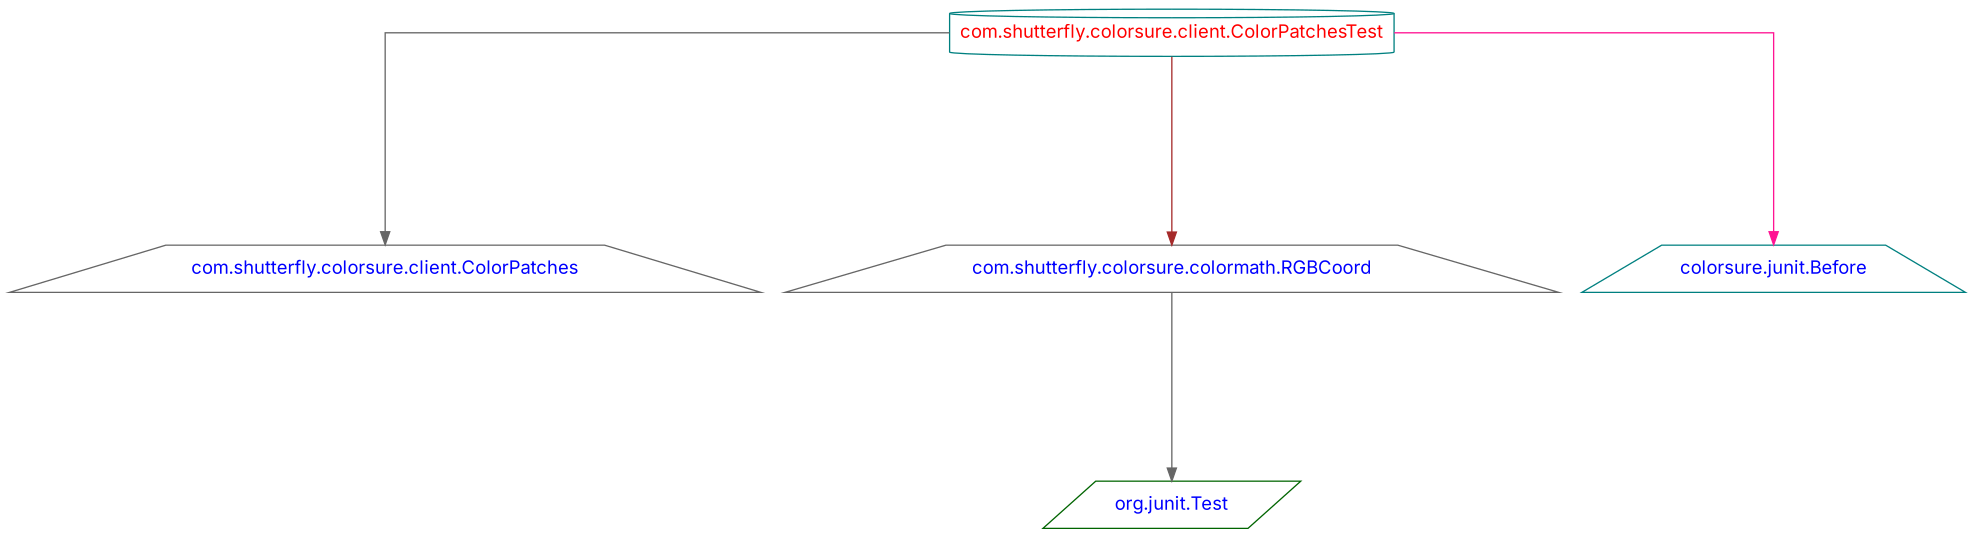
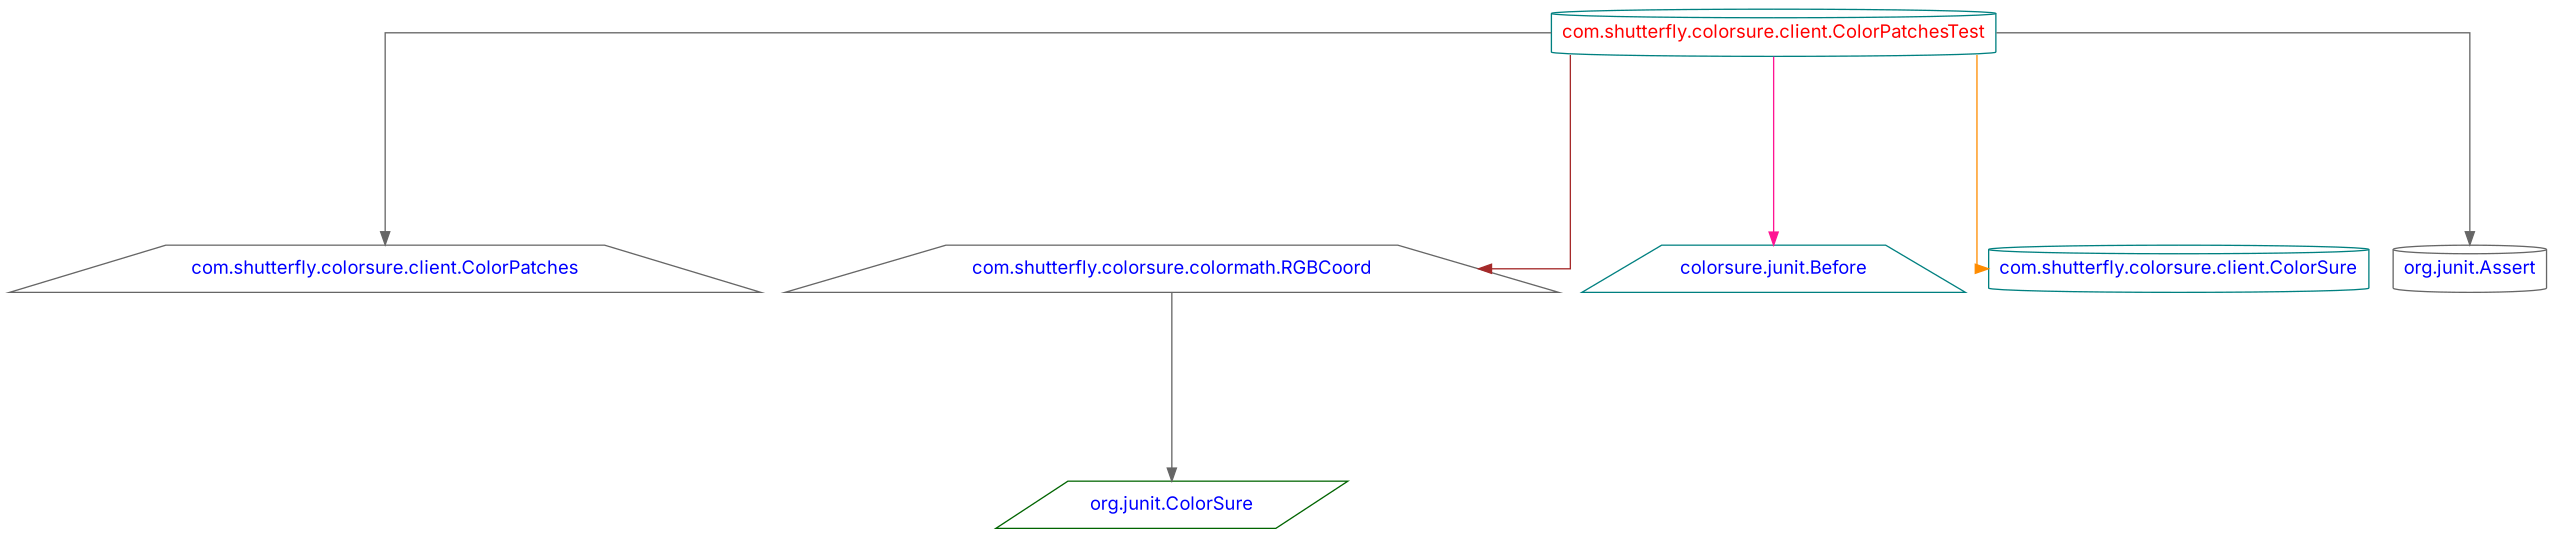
node "com.shutterfly.colorsure.client.ColorSure": added
node "org.junit.Assert": added
node "org.junit.Test": label "org.junit.Test" -> "org.junit.ColorSure"
